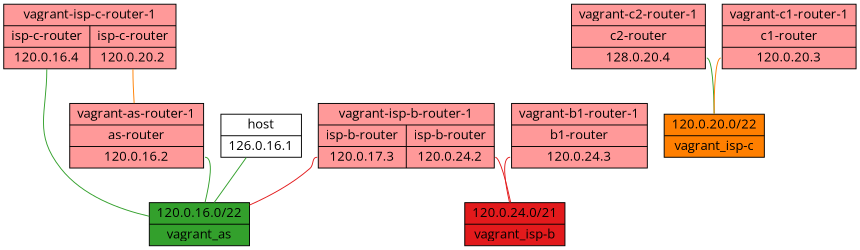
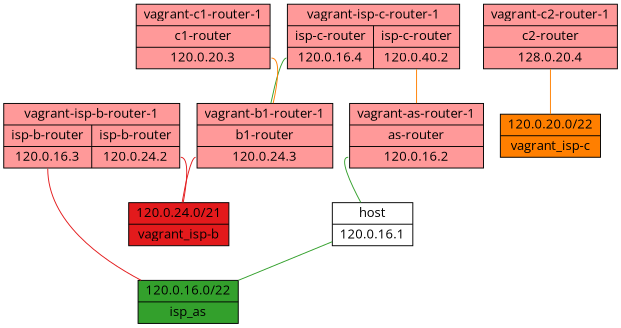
node "vagrant-isp-c-router-1": text "120.0.20.2" -> "120.0.40.2"
edge "vagrant-c2-router-1" -- "120.0.20.0/22": color #33a02c -> #ff7f00
edge "vagrant-c1-router-1" -- "120.0.20.0/22": now "vagrant-c1-router-1" -- "vagrant-b1-router-1"
node "host": text "126.0.16.1" -> "120.0.16.1"
node "vagrant-isp-b-router-1": text "120.0.17.3" -> "120.0.16.3"
edge "vagrant-isp-c-router-1" -- "120.0.16.0/22": now "vagrant-isp-c-router-1" -- "vagrant-b1-router-1"
edge "vagrant-as-router-1" -- "120.0.16.0/22": now "vagrant-as-router-1" -- "host"
node "120.0.16.0/22": text "vagrant_as" -> "isp_as"
